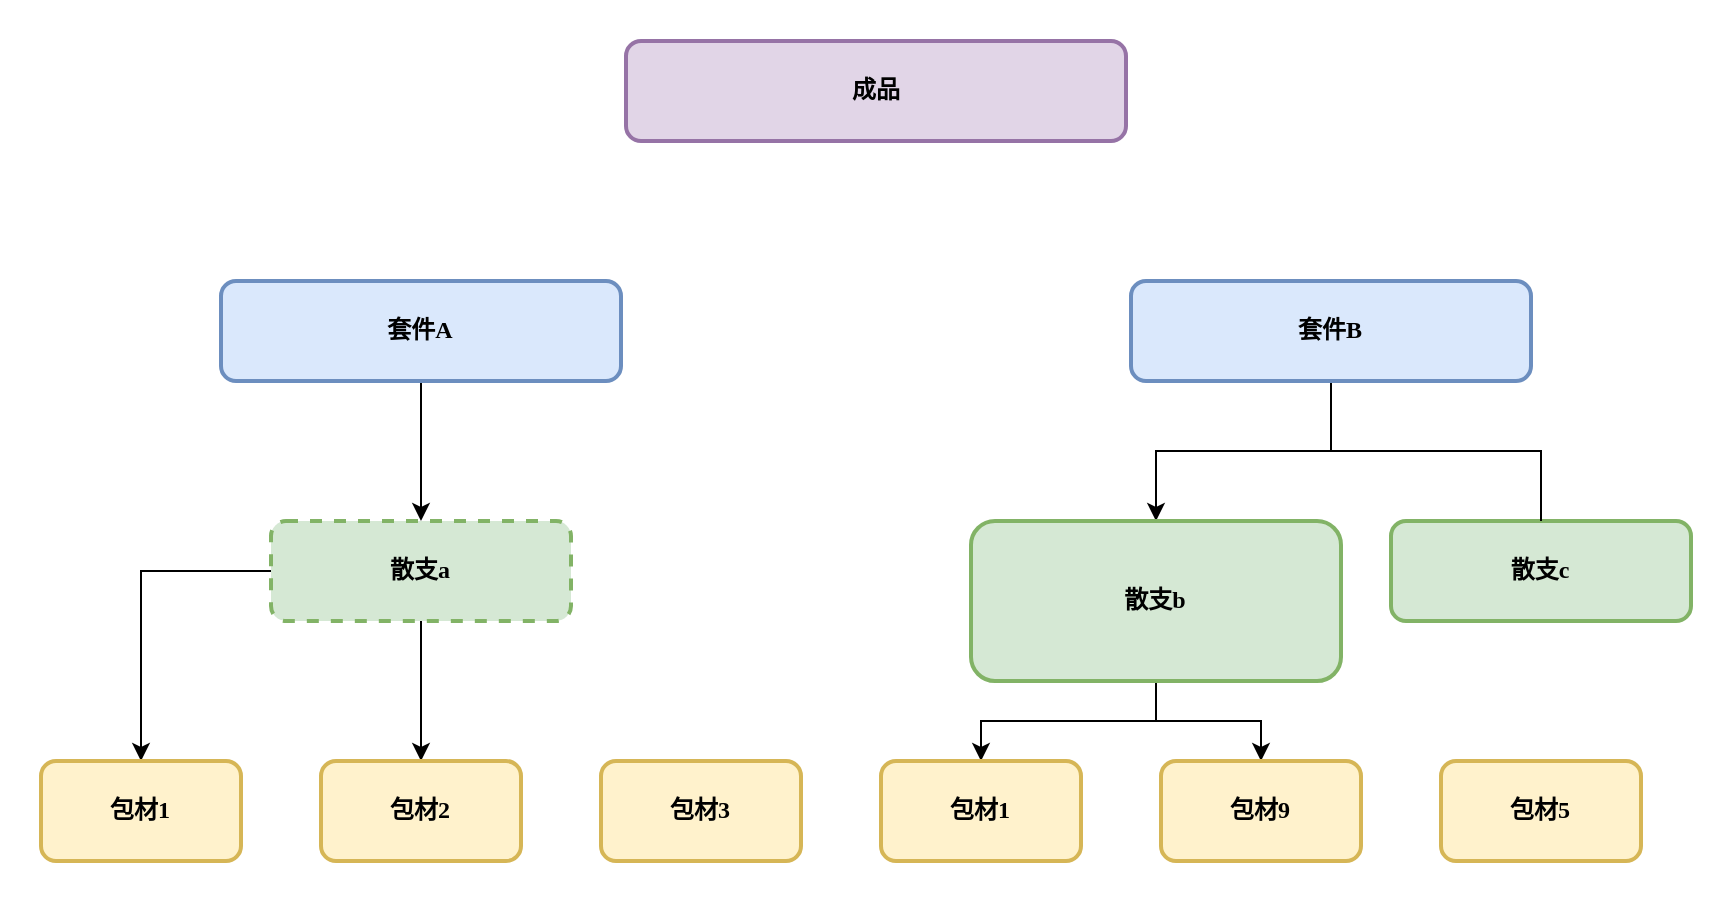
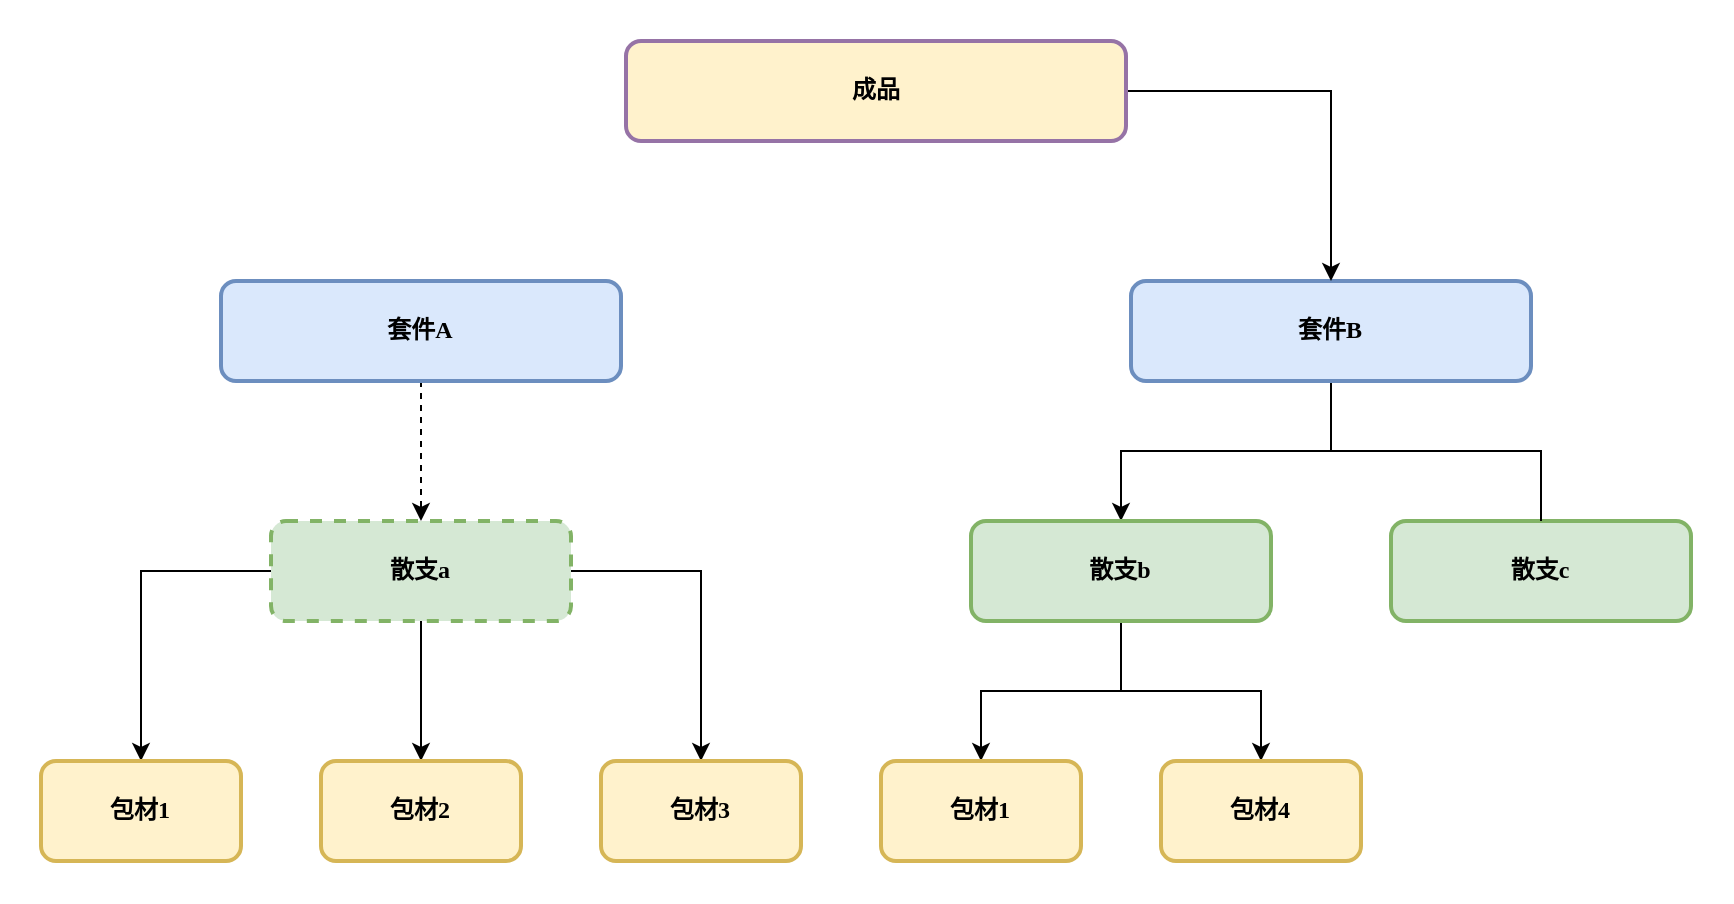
node "成品": fillcolor #e1d5e7 -> #fff2cc
edge "成品" -> "套件B": added
edge "套件A" -> "散支a": style solid -> dashed
edge "散支a" -> "包材3": added
node "散支b": size 370x160 -> 300x100
node "包材9": label "包材9" -> "包材4"
node "包材5": removed
